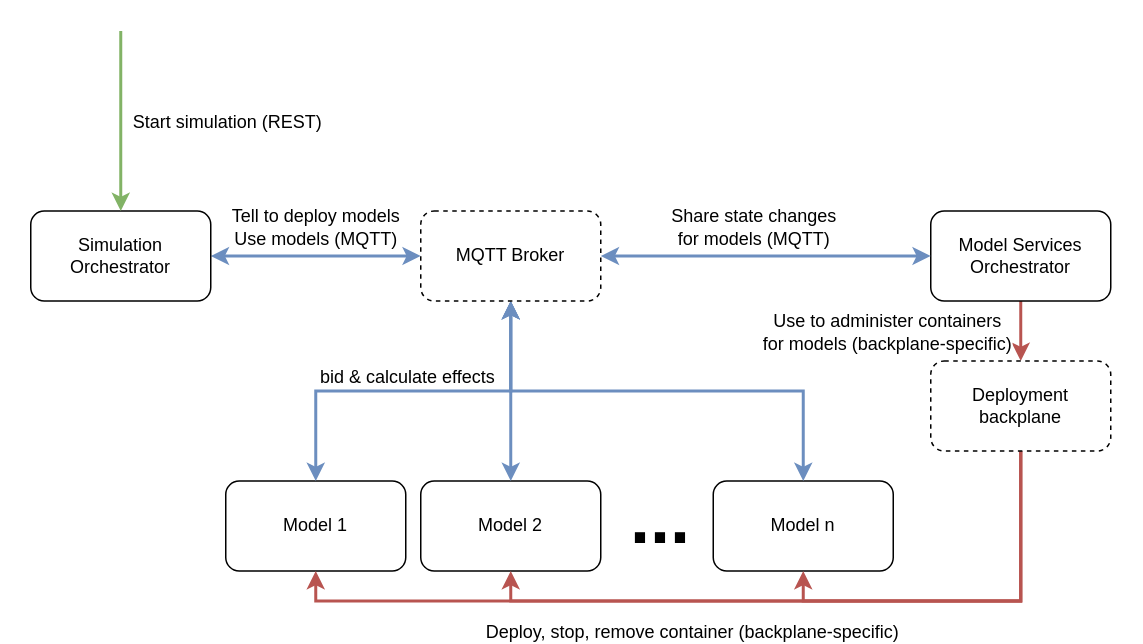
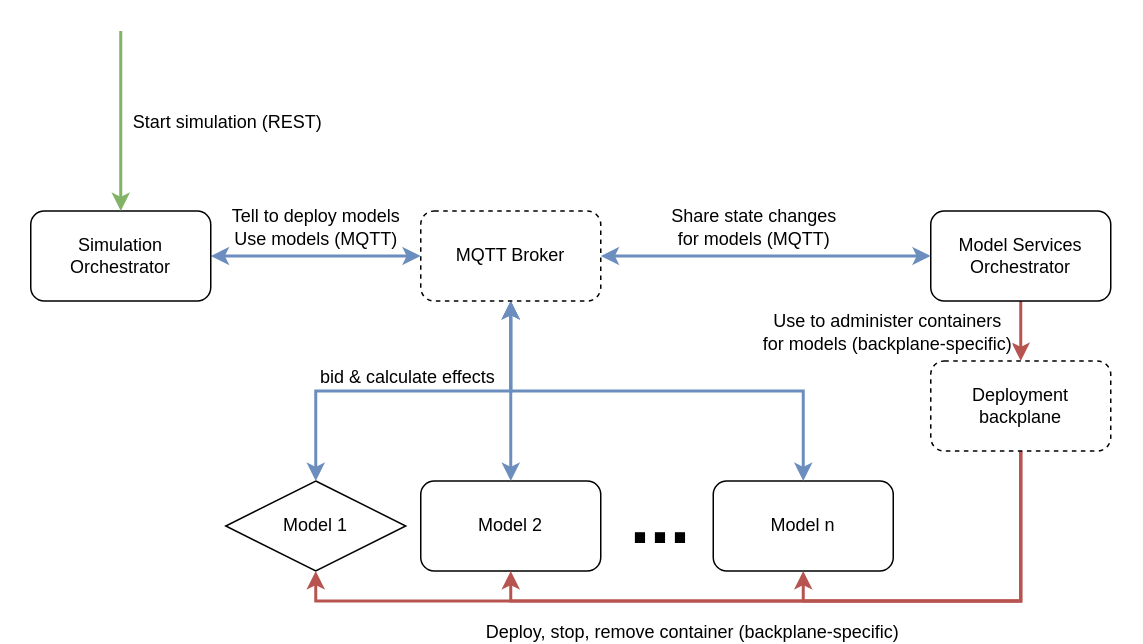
node "Model 1": shape rounded rectangle -> diamond
